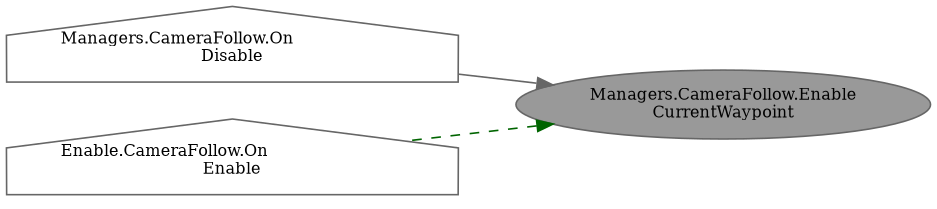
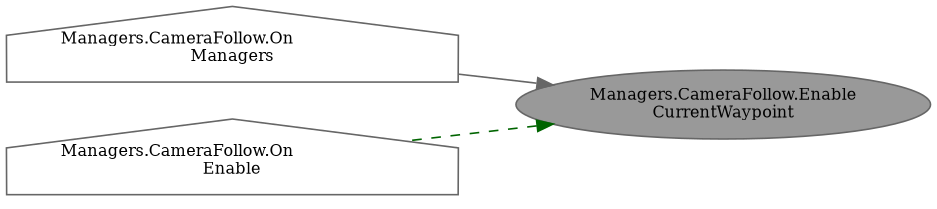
node "Managers.CameraFollow.On Disable": label "Managers.CameraFollow.On Disable" -> "Managers.CameraFollow.On Managers"
node "Enable.CameraFollow.On Enable": label "Enable.CameraFollow.On Enable" -> "Managers.CameraFollow.On Enable"
